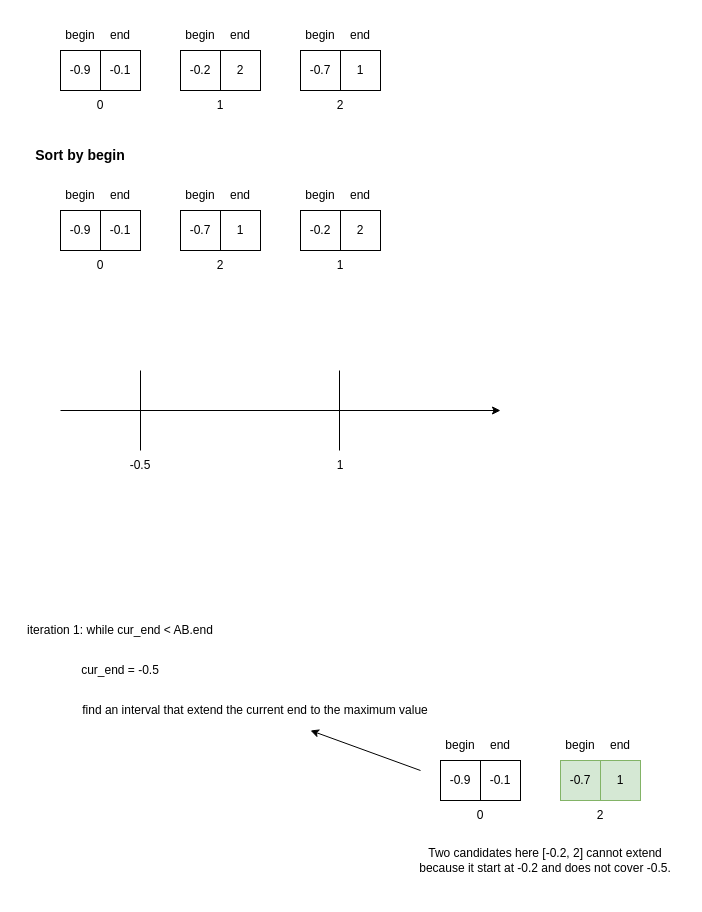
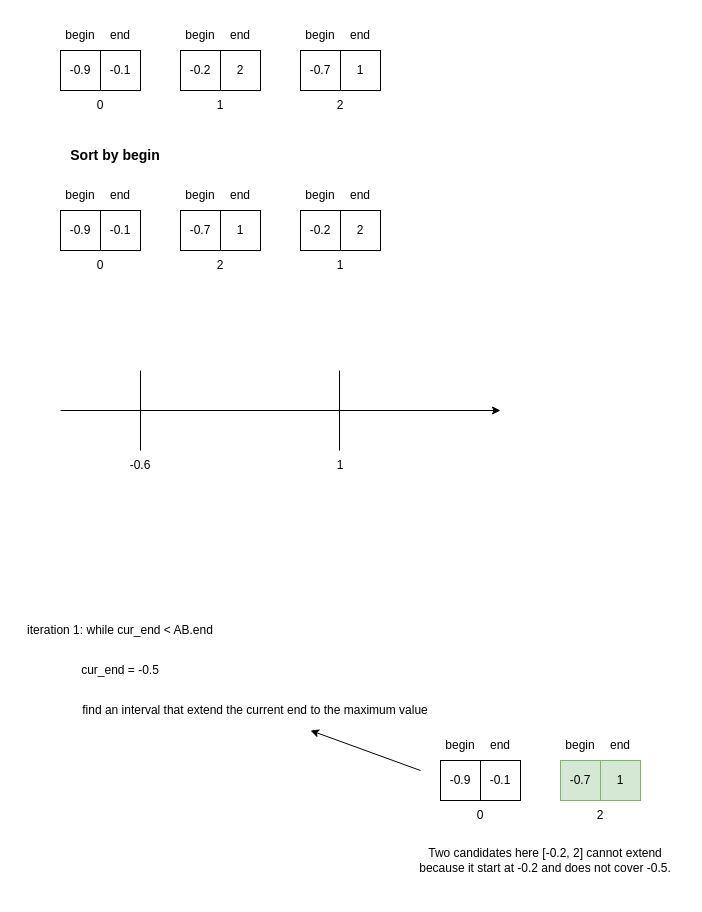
node "Sort by begin": moved (81, 156) -> (116, 156)
node "-0.5": label "-0.5" -> "-0.6"
